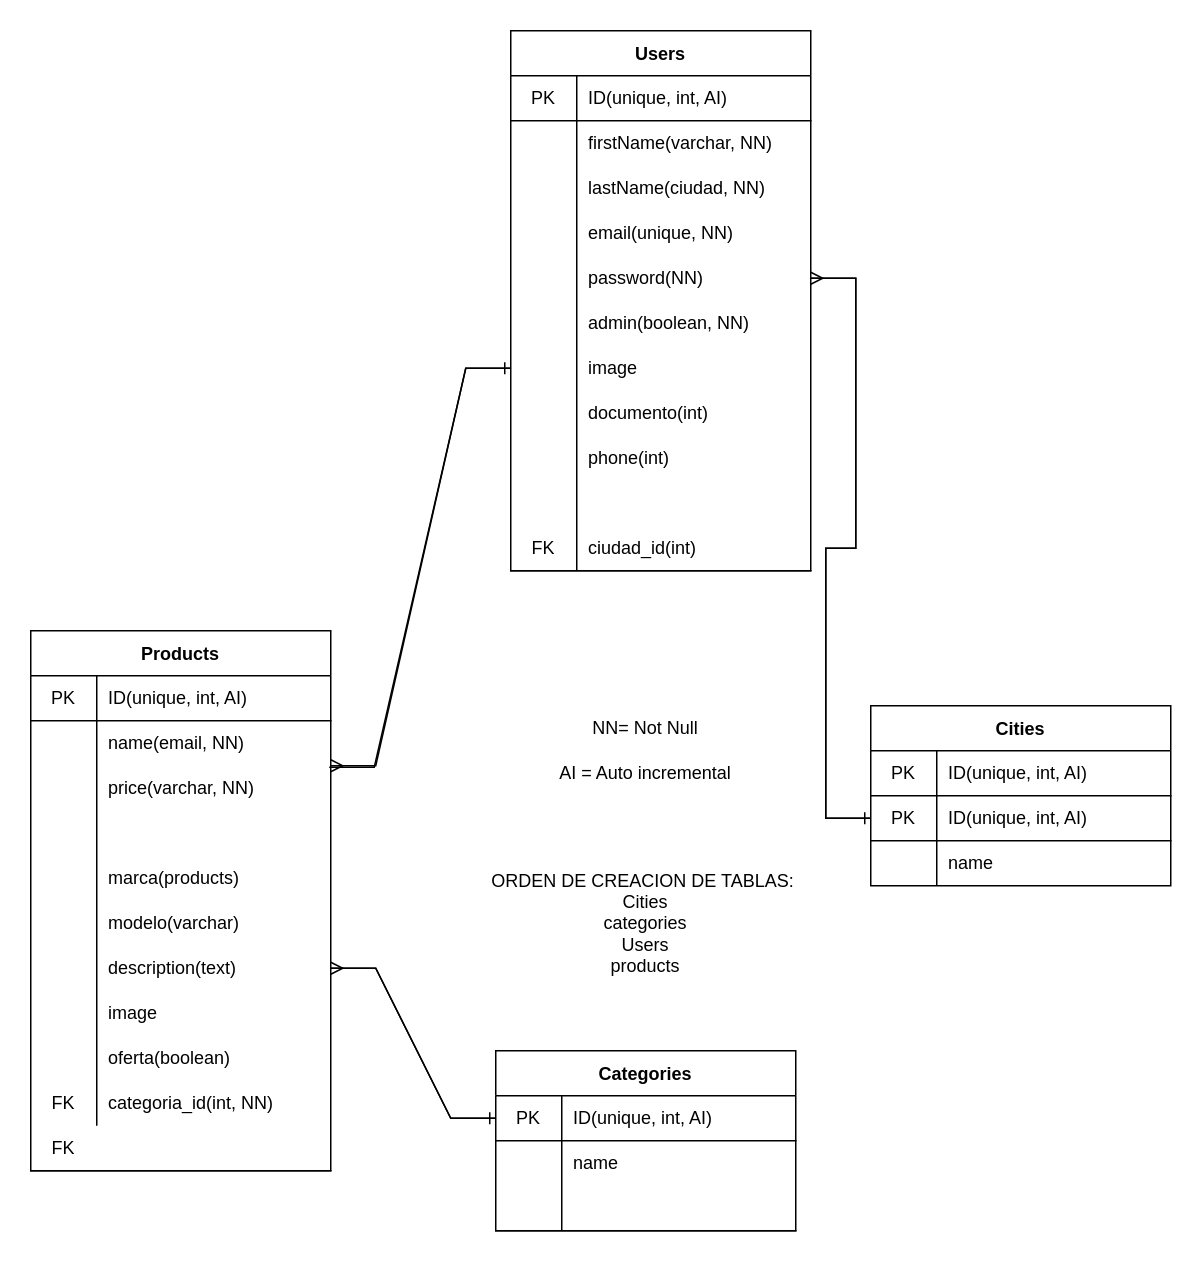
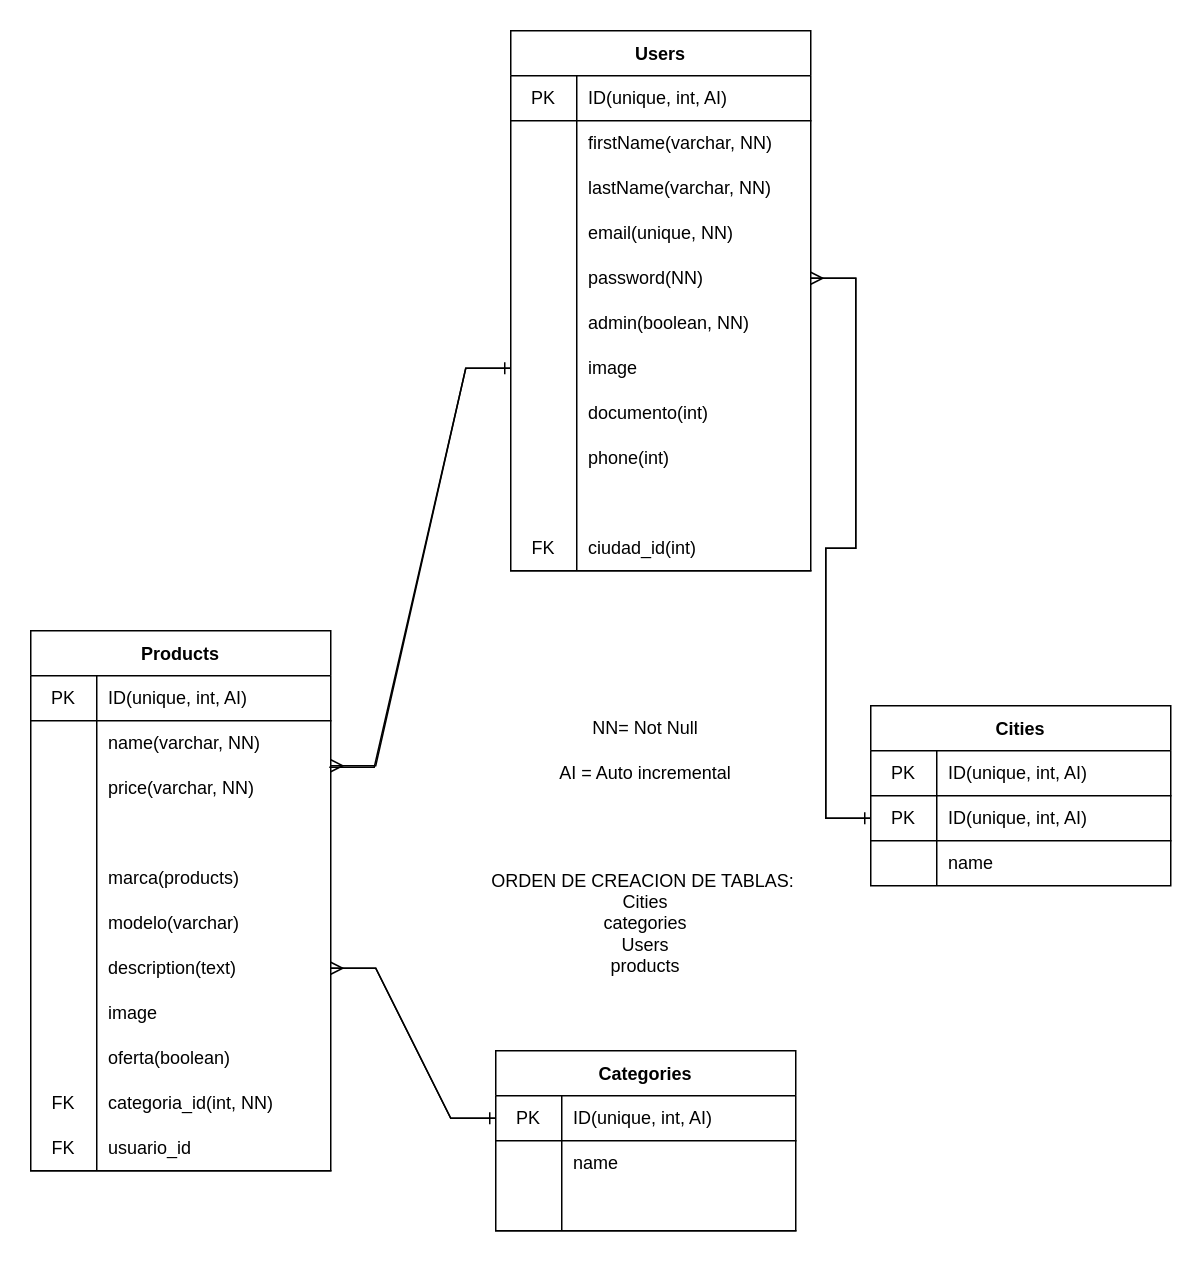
node "lastName(ciudad, NN)": label "lastName(ciudad, NN)" -> "lastName(varchar, NN)"
node "name(email, NN)": label "name(email, NN)" -> "name(varchar, NN)"
node "usuario_id": added
